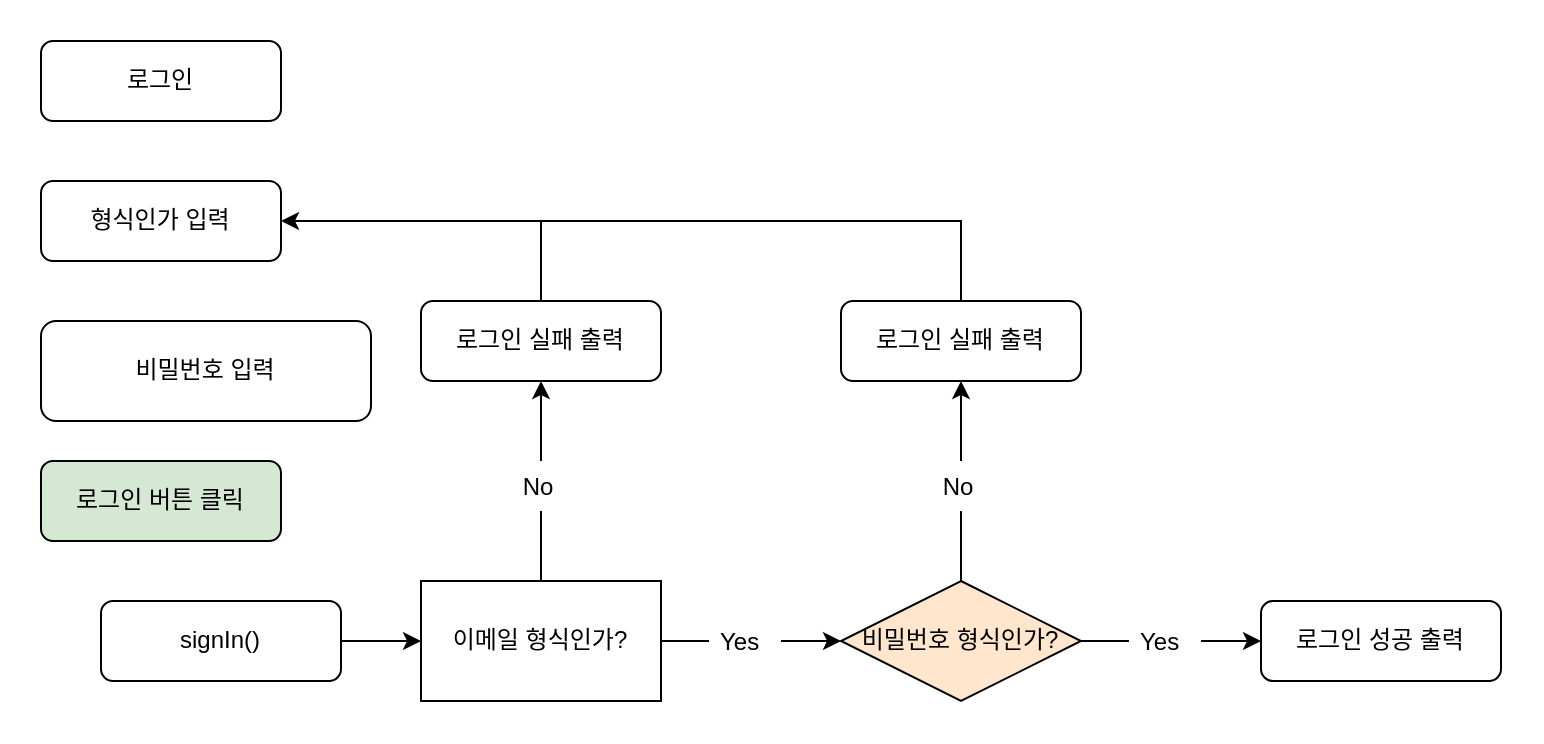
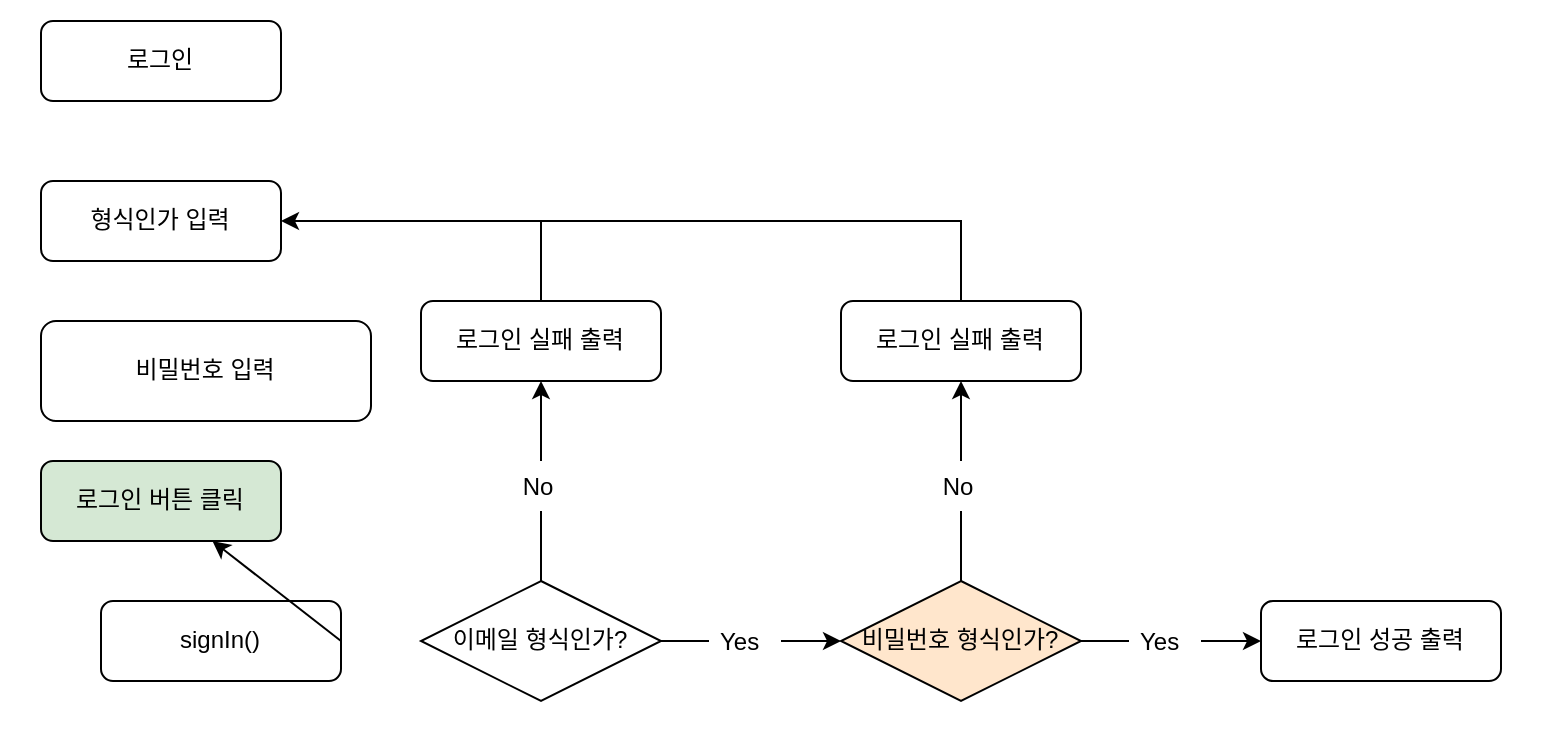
node "로그인": moved (161, 81) -> (161, 61)
edge "signIn()" -> "이메일 형식인가?": now "signIn()" -> "로그인 버튼 클릭"
node "이메일 형식인가?": shape rectangle -> diamond
